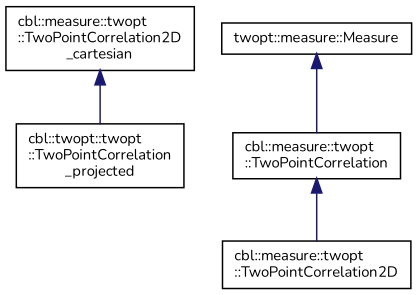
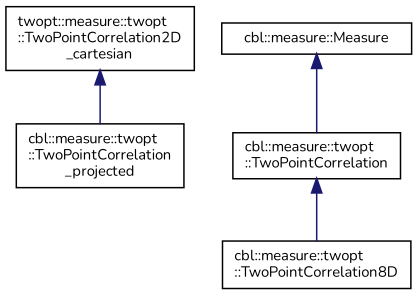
node "cbl::measure::twopt ::TwoPointCorrelation2D _cartesian": label "cbl::measure::twopt ::TwoPointCorrelation2D _cartesian" -> "twopt::measure::twopt ::TwoPointCorrelation2D _cartesian"
node "twopt::measure::Measure": label "twopt::measure::Measure" -> "cbl::measure::Measure"
node "cbl::twopt::twopt ::TwoPointCorrelation _projected": label "cbl::twopt::twopt ::TwoPointCorrelation _projected" -> "cbl::measure::twopt ::TwoPointCorrelation _projected"
node "cbl::measure::twopt ::TwoPointCorrelation2D": label "cbl::measure::twopt ::TwoPointCorrelation2D" -> "cbl::measure::twopt ::TwoPointCorrelation8D"
